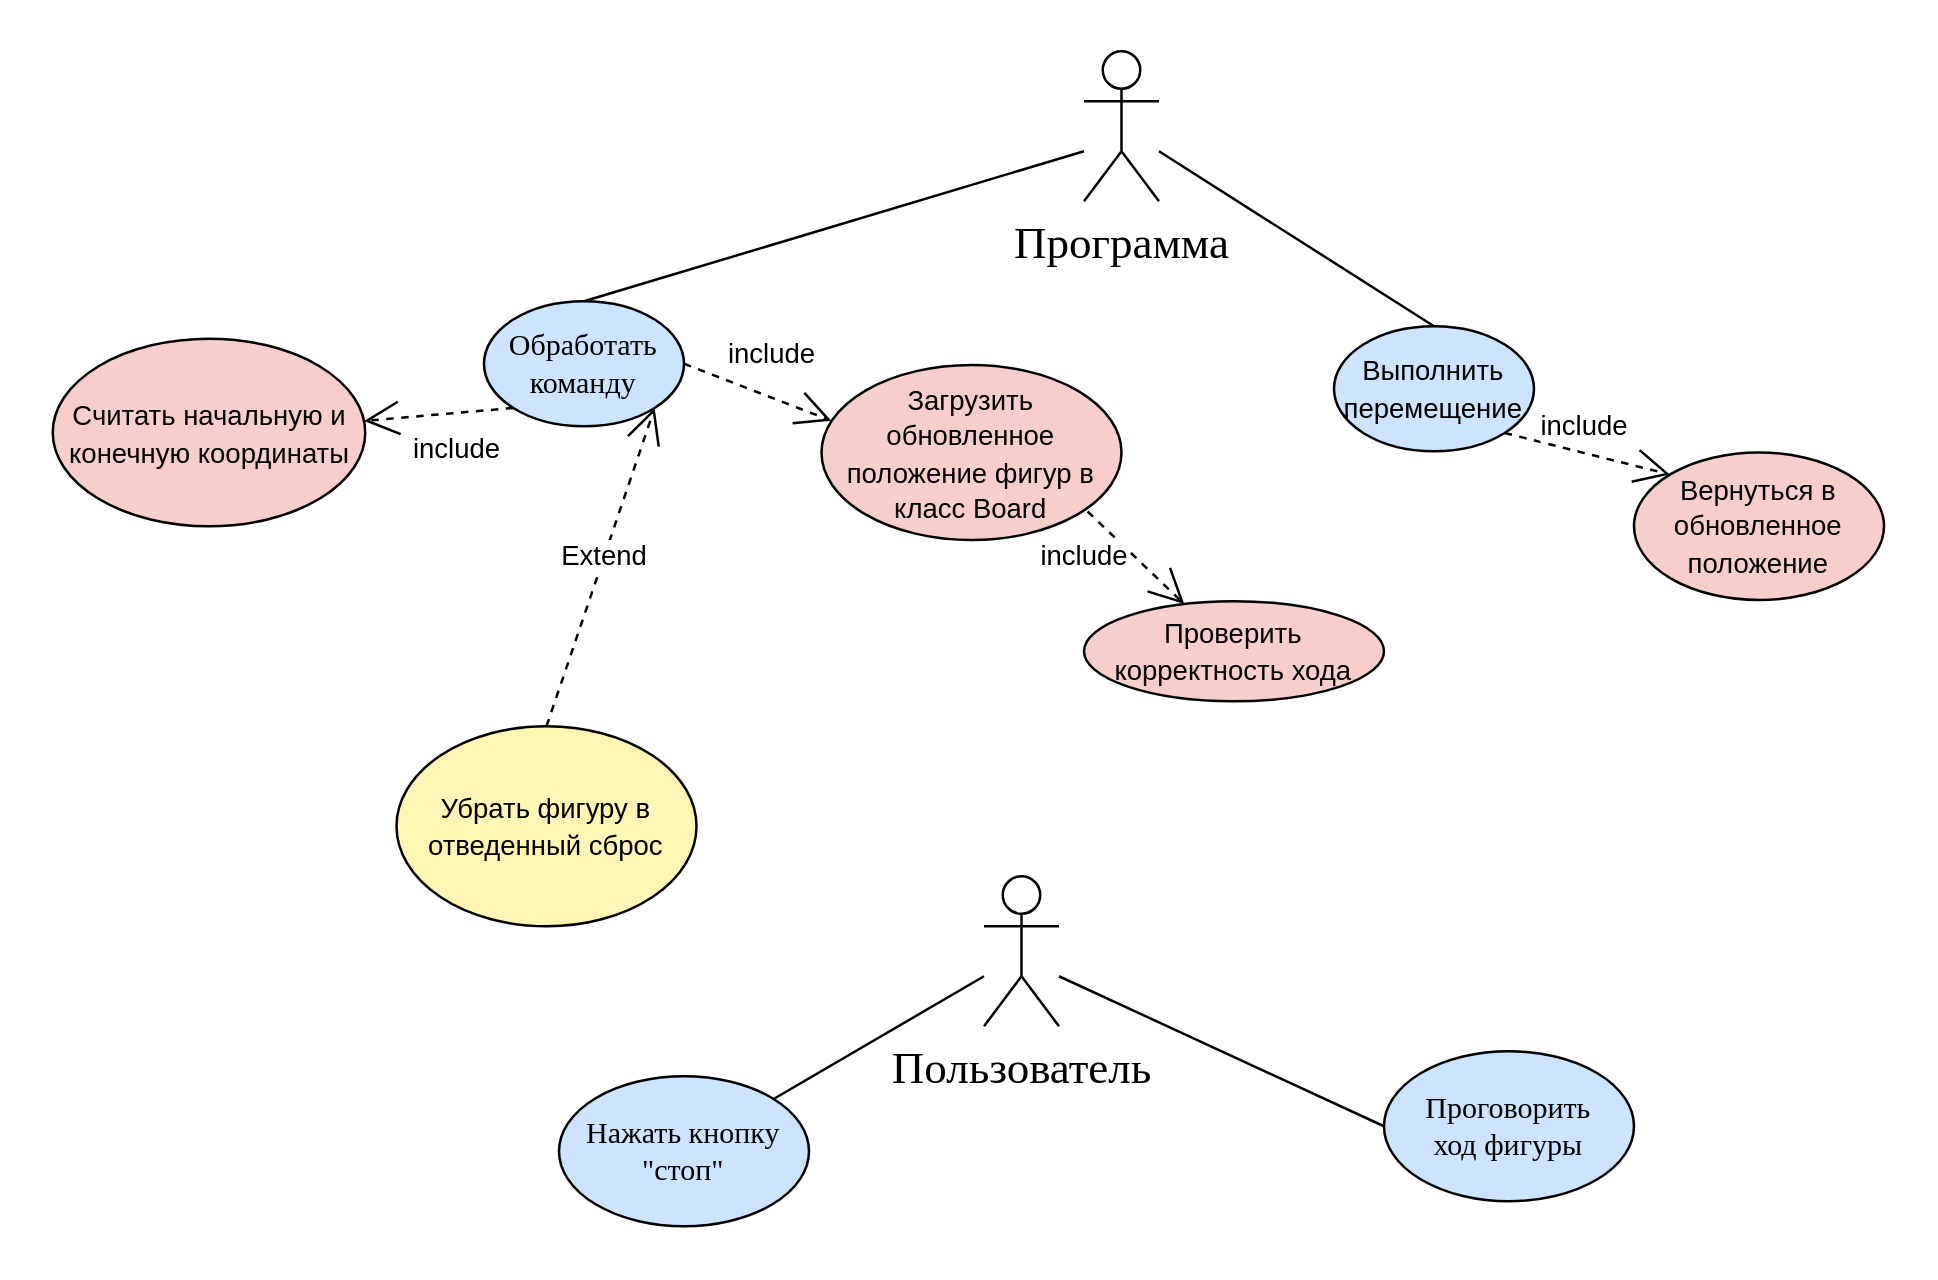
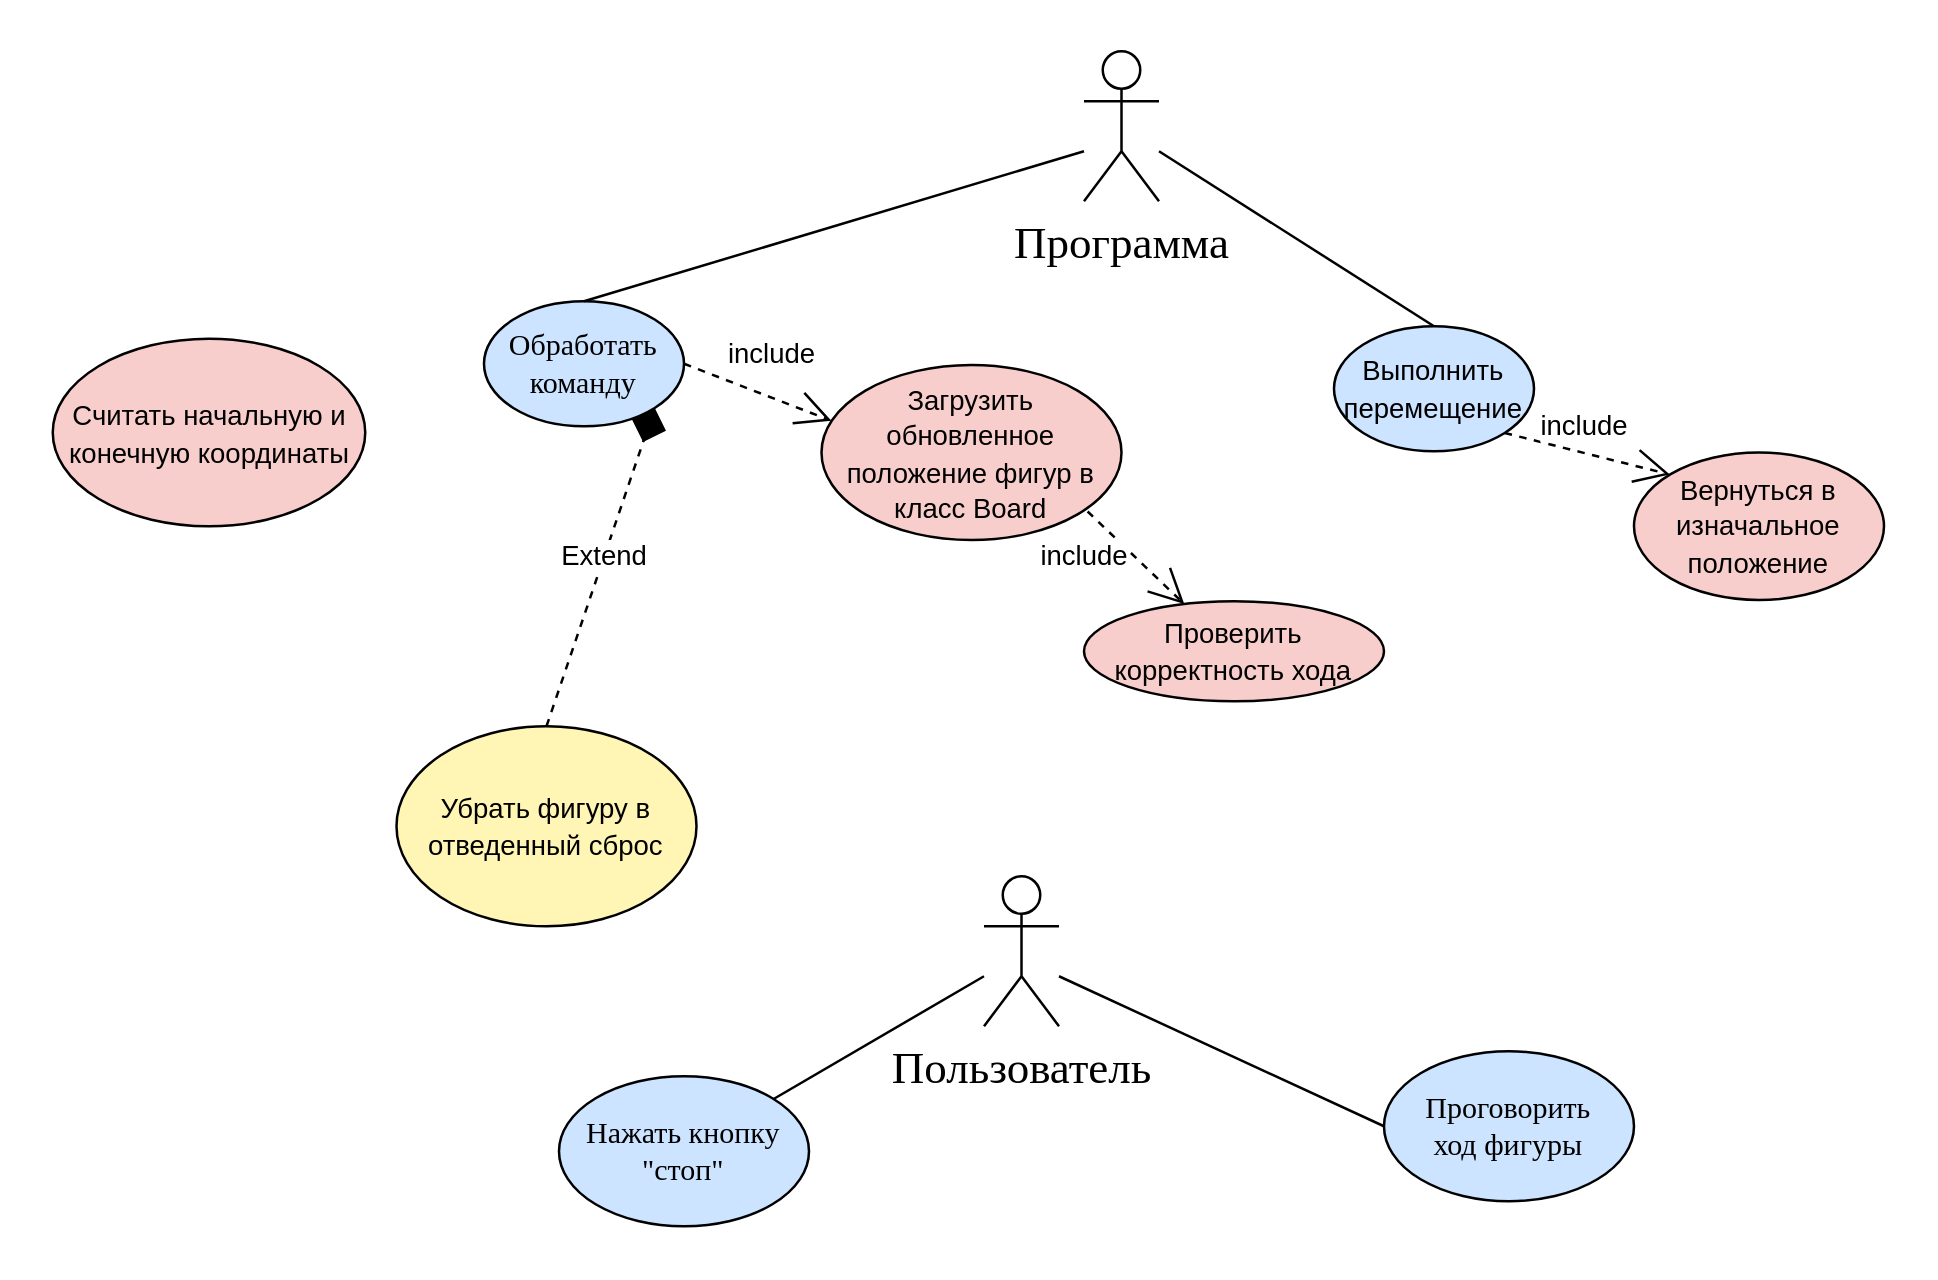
edge "Обработать команду" -> "Считать начальную и конечную координаты": removed, label "include"
edge "Убрать фигуру в отведенный сброс" -> "Обработать команду": arrowhead open -> diamond
node "Вернуться в обновленное положение": label "Вернуться в обновленное положение" -> "Вернуться в изначальное положение"
